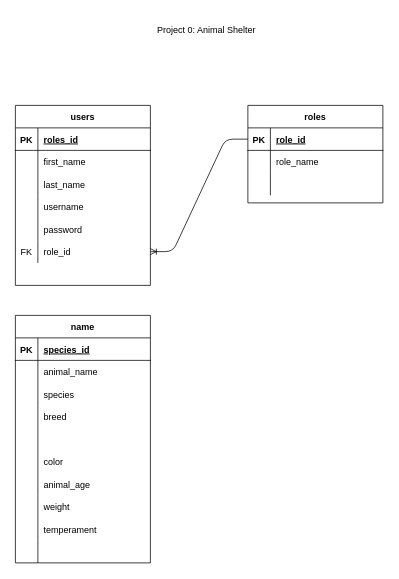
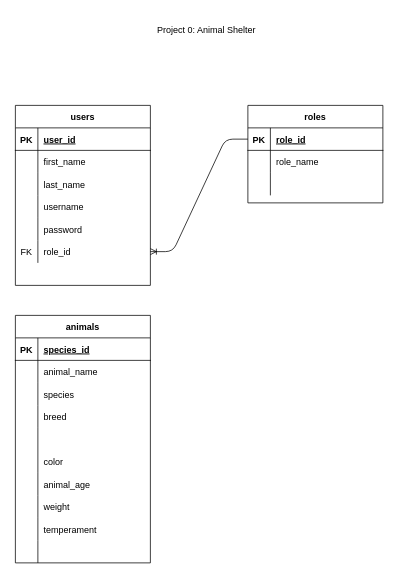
node "roles_id": label "roles_id" -> "user_id"
node "name": label "name" -> "animals"
